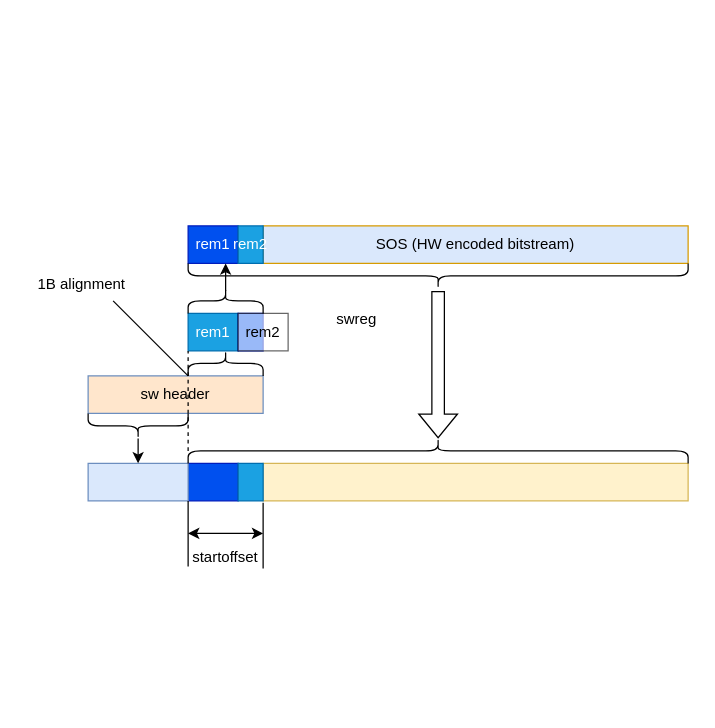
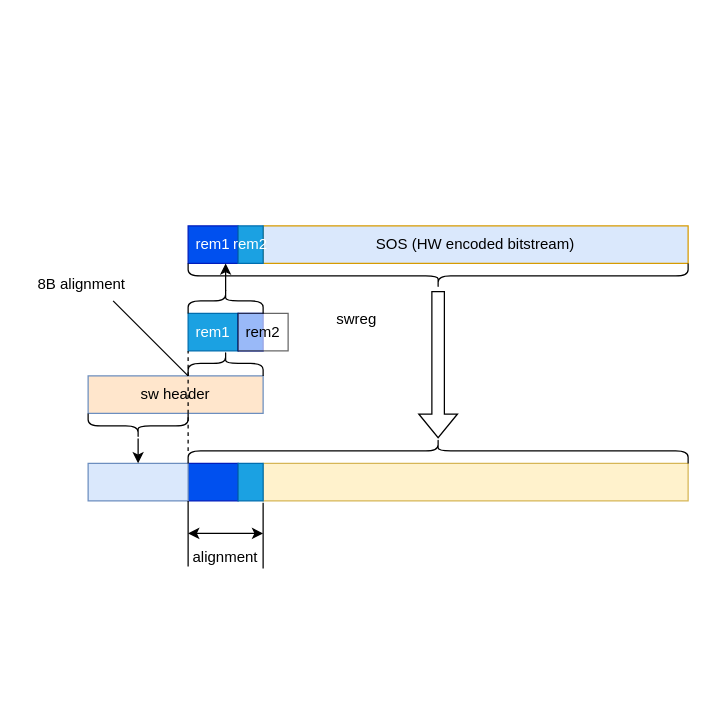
node "1B alignment": label "1B alignment" -> "8B alignment"
node "startoffset": label "startoffset" -> "alignment"
